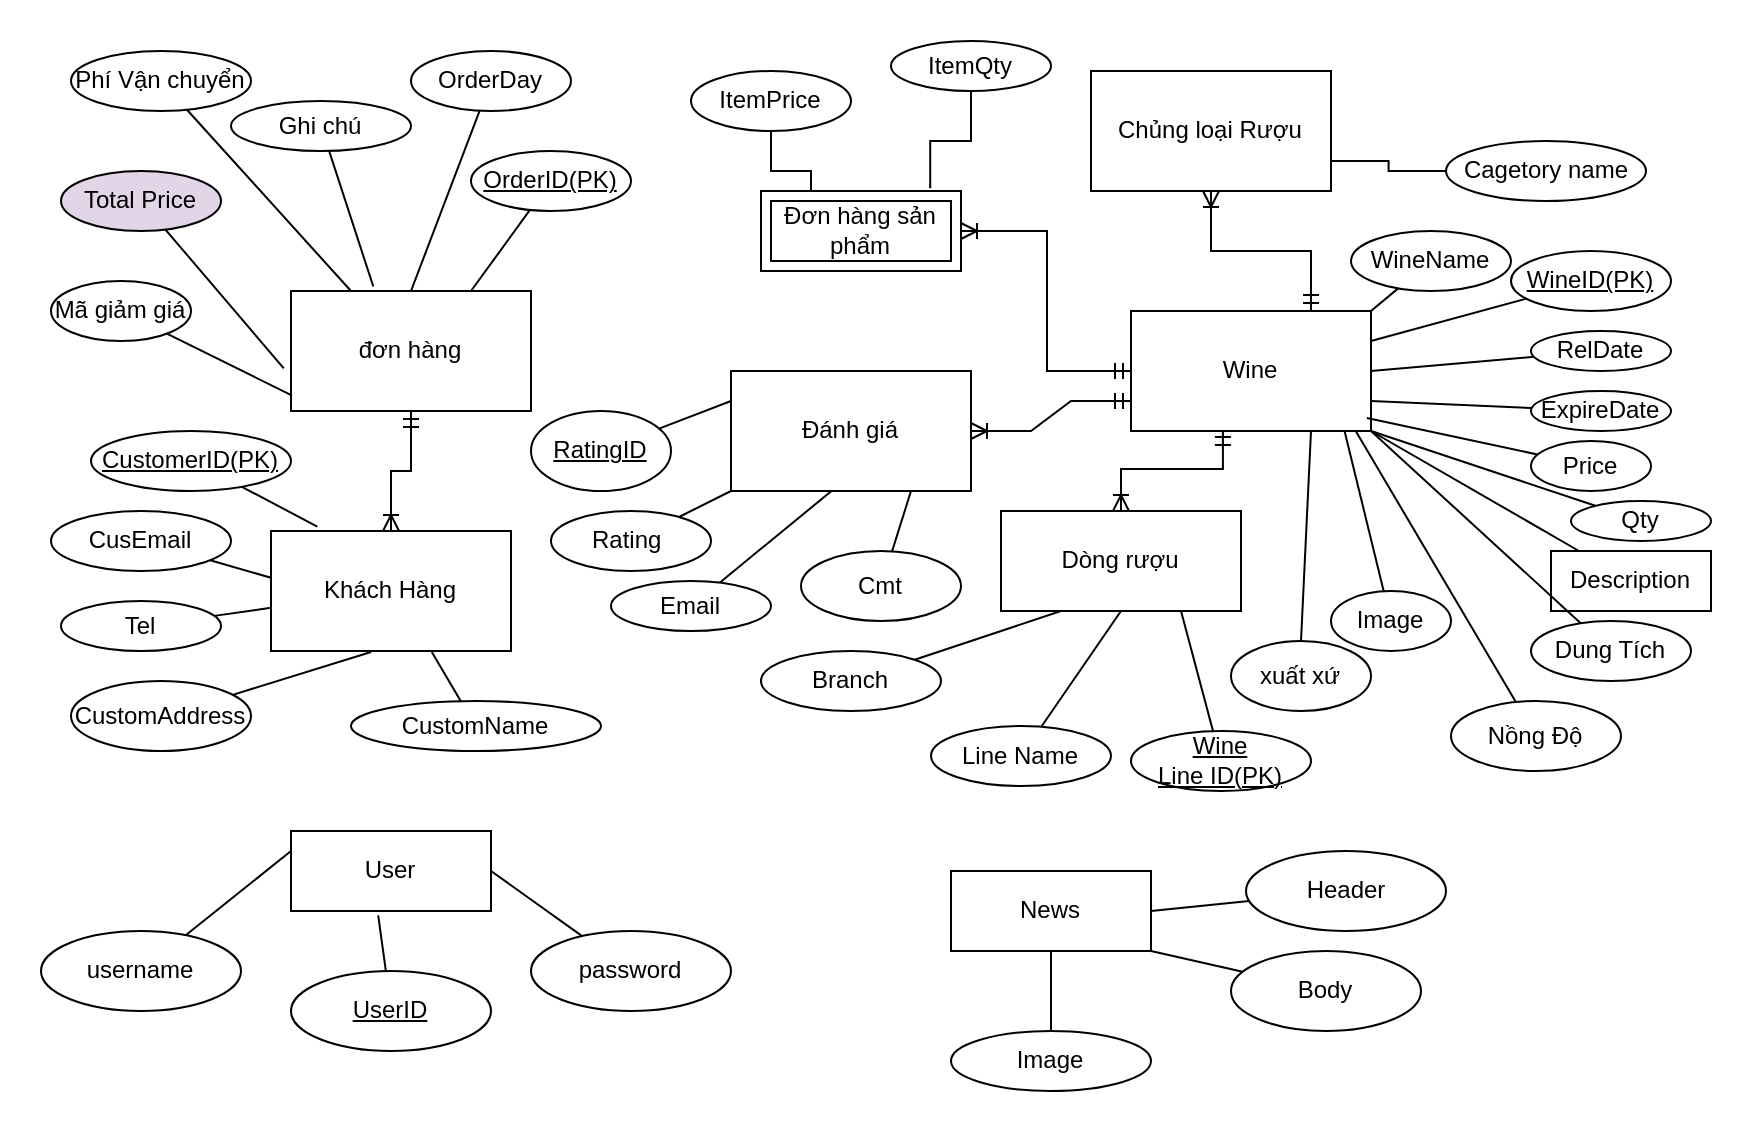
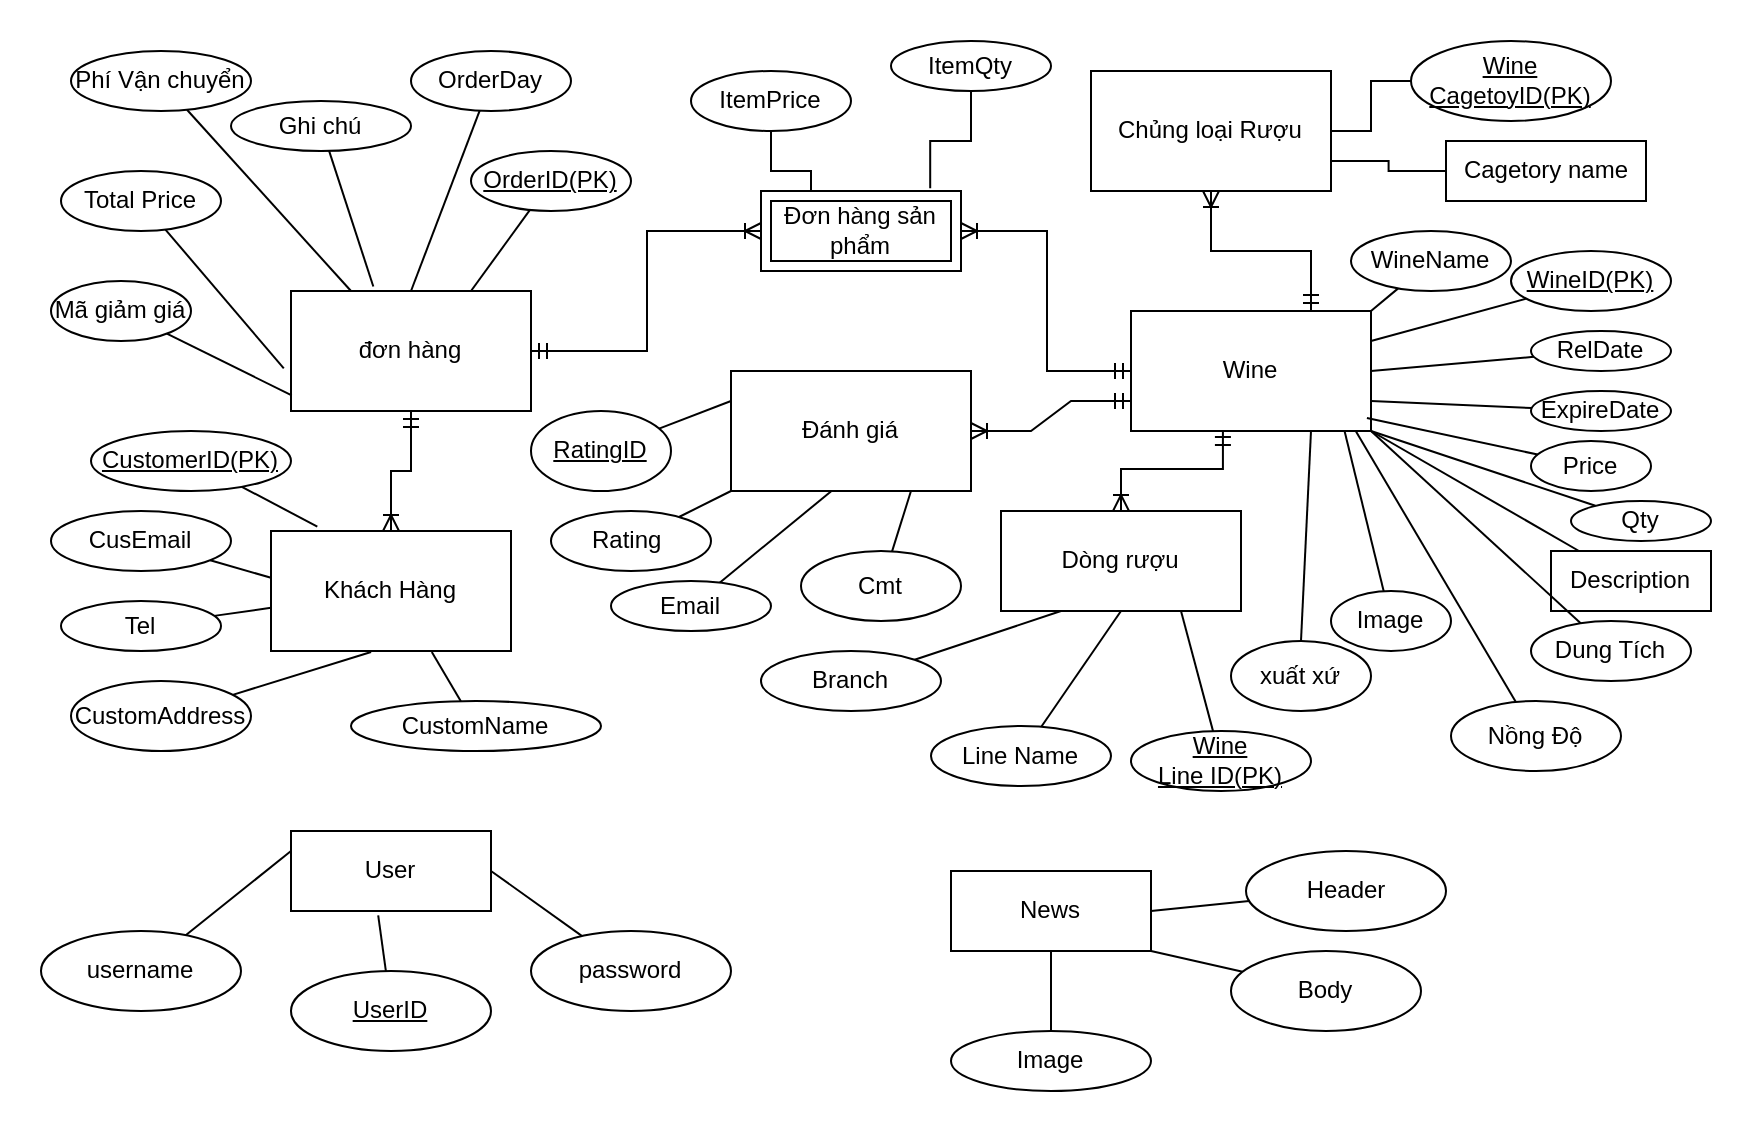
node "WineCagetoyID(PK)": added
edge "WineCagetoyID(PK)" -- "Chủng loại Rượu": added
node "Cagetory name": shape ellipse -> rectangle
node "Total Price": fillcolor #e1d5e7 -> #ffffff
edge "Đơn hàng sản phẩm" -- "đơn hàng": added
